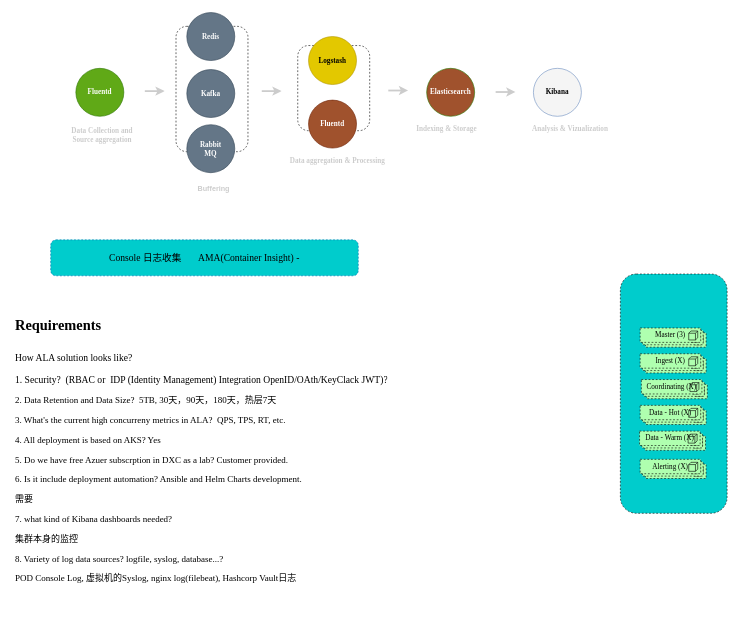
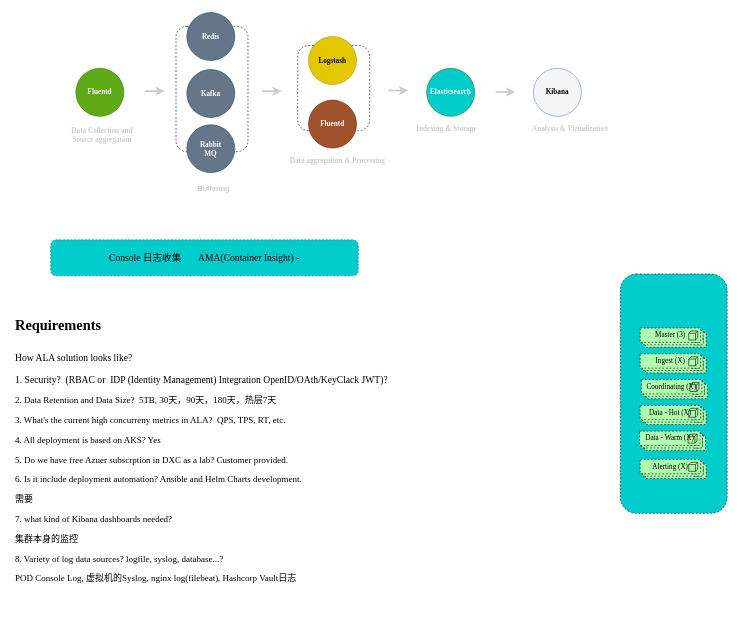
node "Elasticsearch": fillcolor #a0522d -> #00cccc
